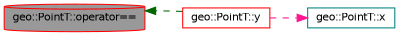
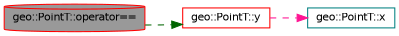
edge "geo::PointT::y" -> "geo::PointT::operator==": reversed
